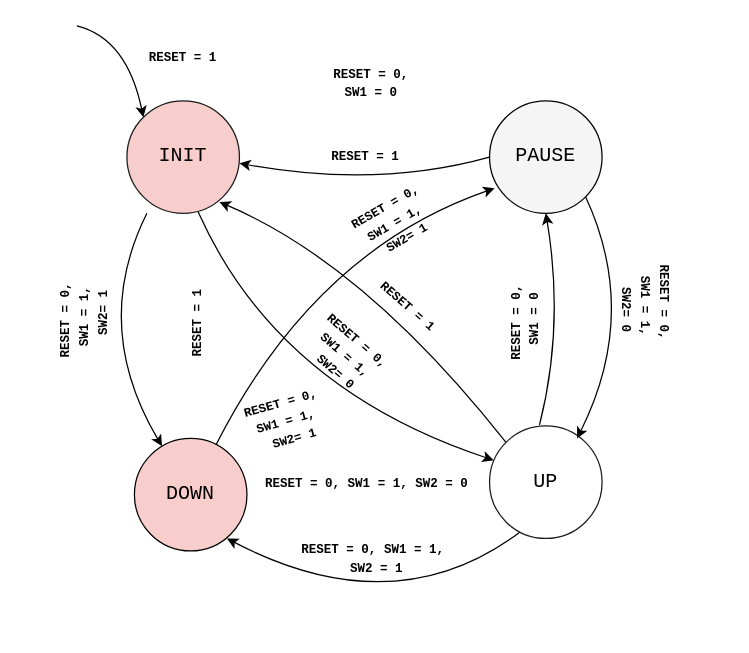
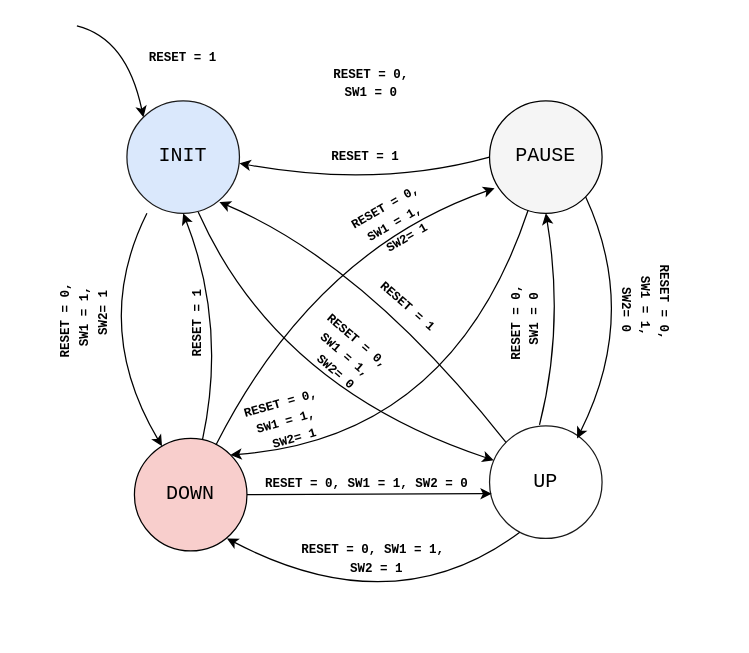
node "INIT": fillcolor #f8cecc -> #dae8fc
edge "DOWN" -> "INIT": added
edge "PAUSE" -> "DOWN": added
edge "DOWN" -> "UP": added
